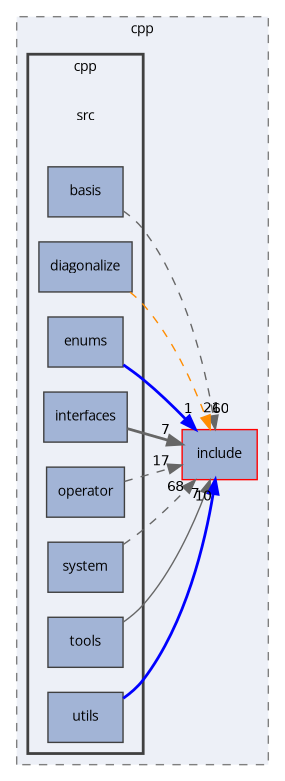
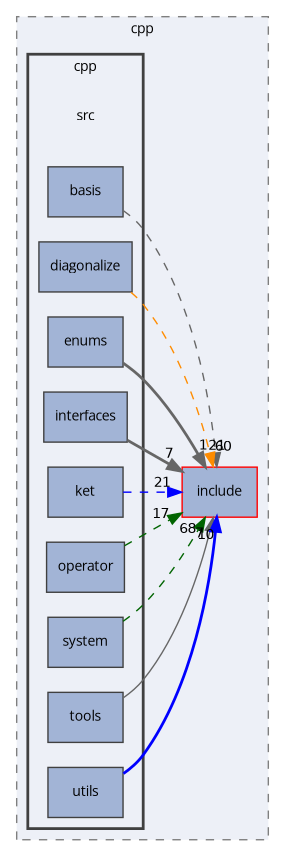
edge "enums" -> "include": color blue -> gray40
edge "operator" -> "include": color gray40 -> darkgreen
node "ket": added
edge "system" -> "include": color gray40 -> darkgreen
